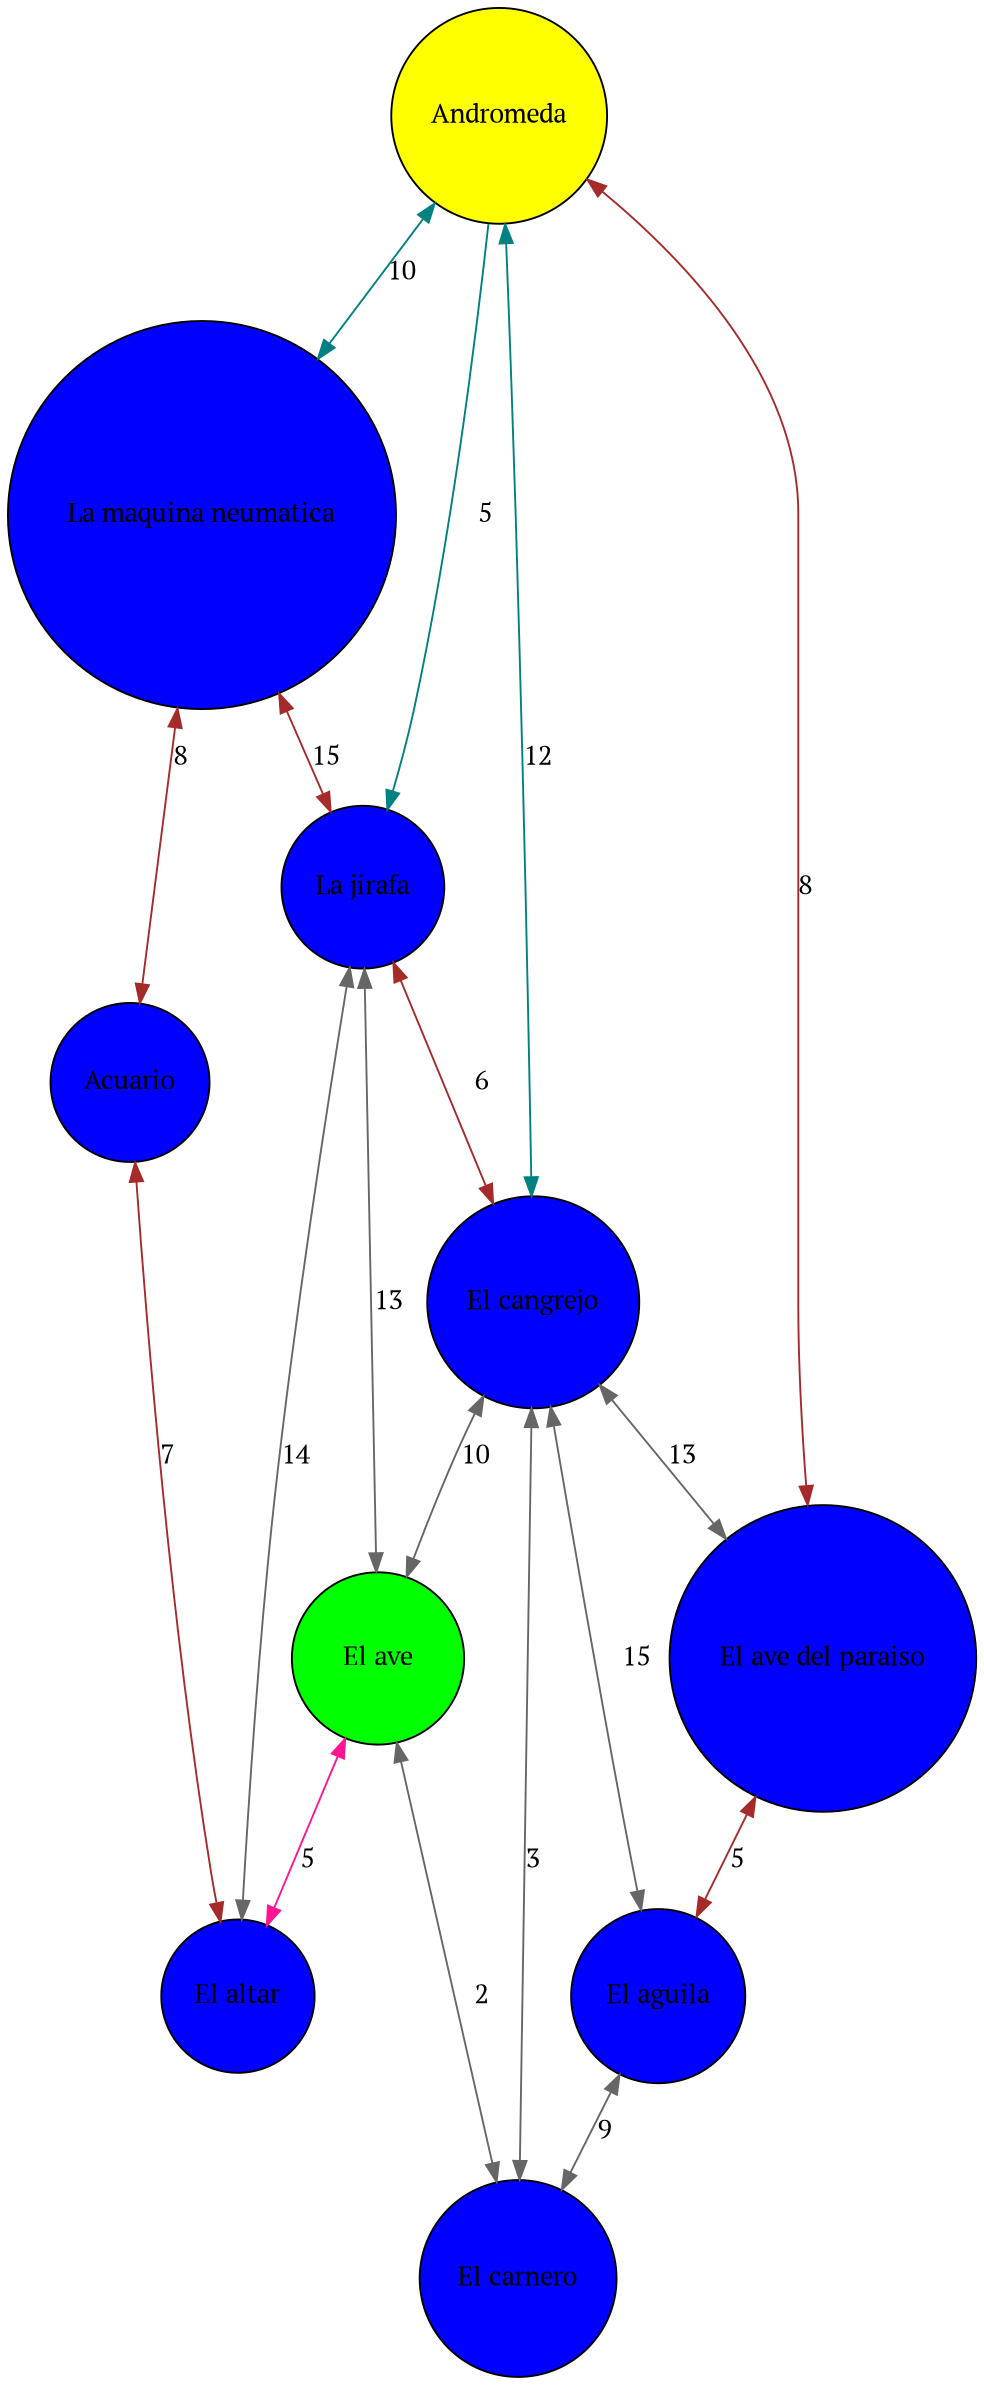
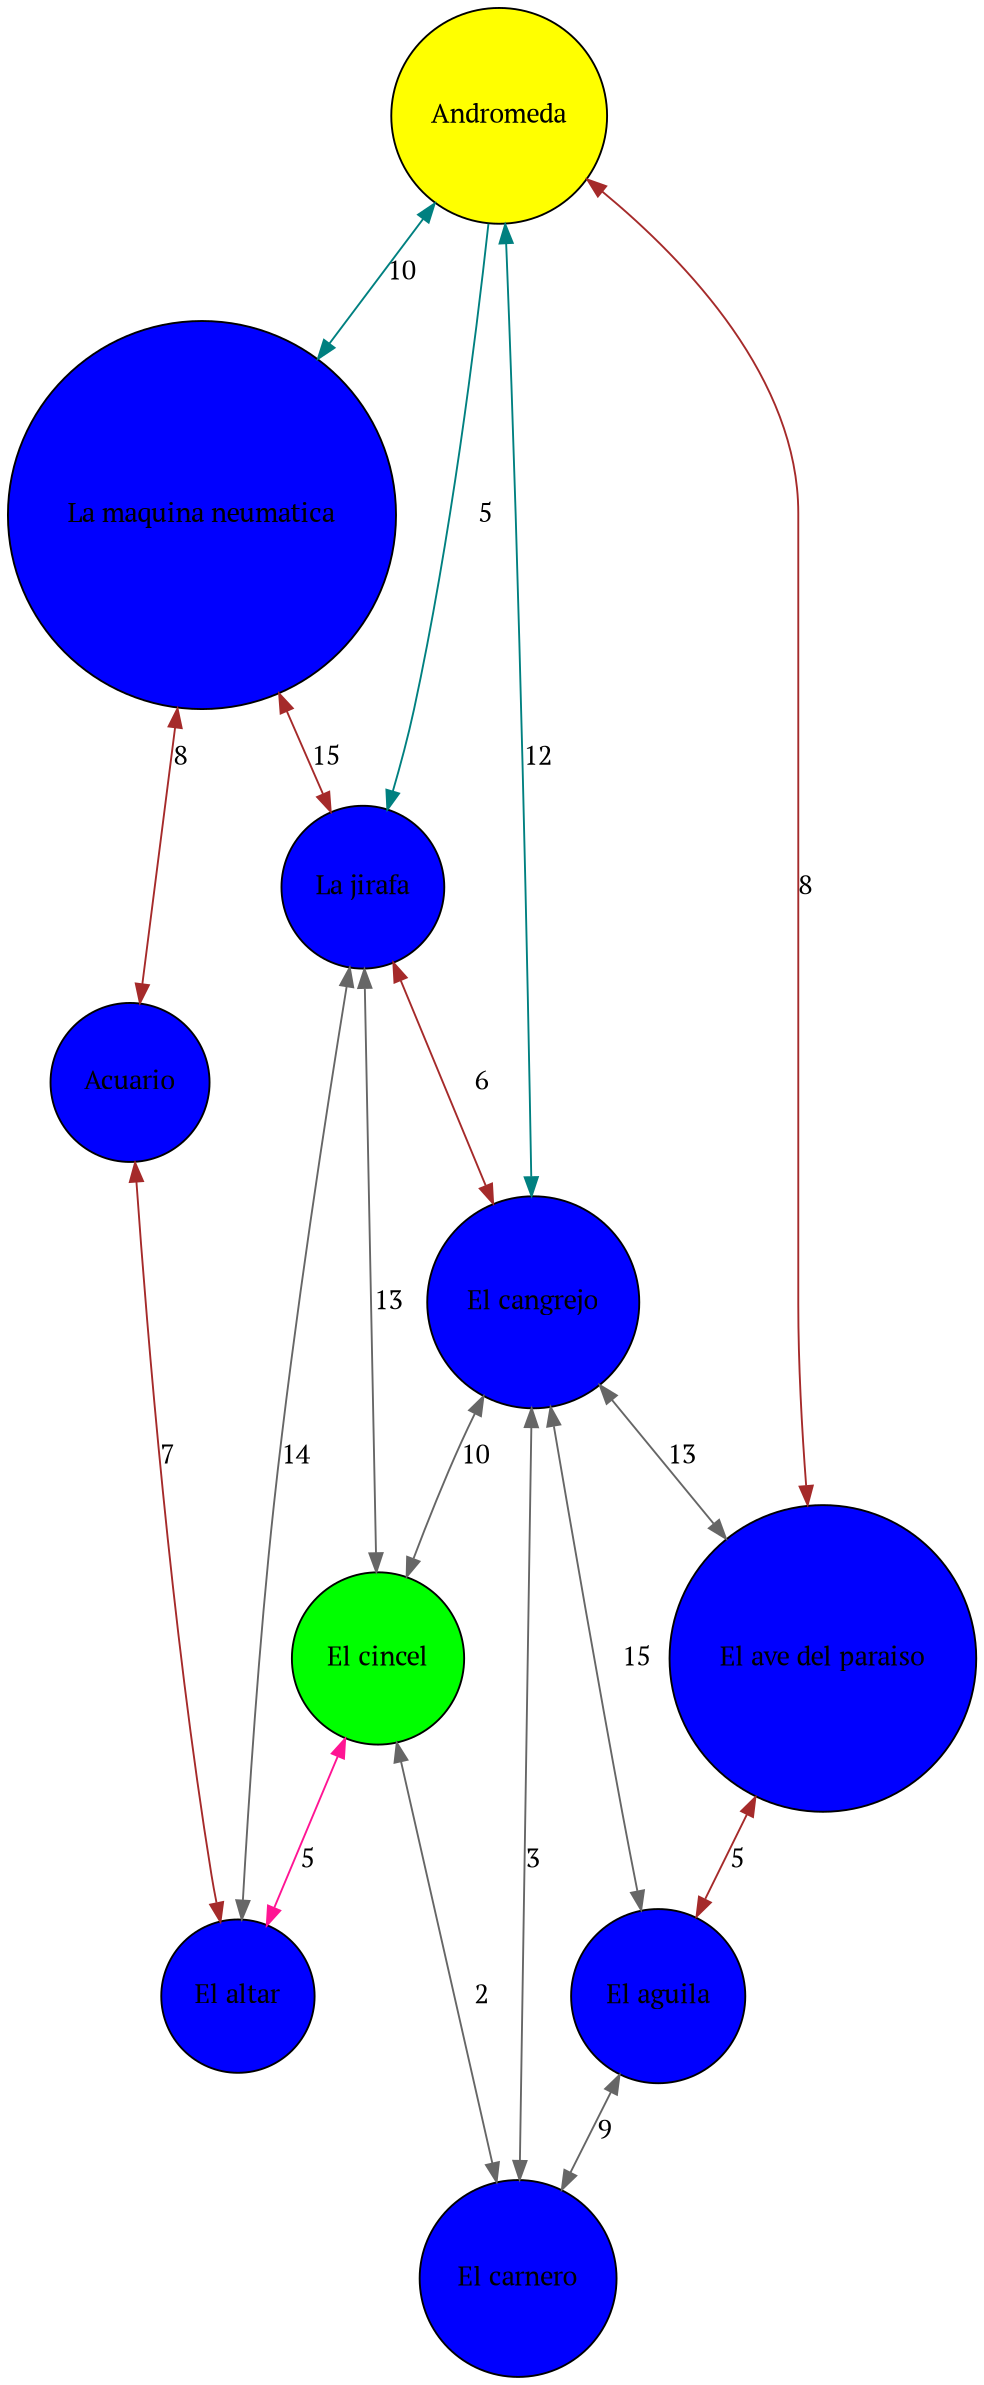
node "El ave": label "El ave" -> "El cincel"
